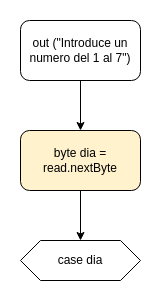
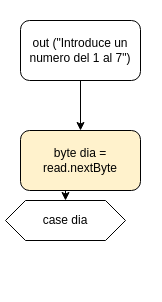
node "case dia": moved (81, 261) -> (66, 221)
